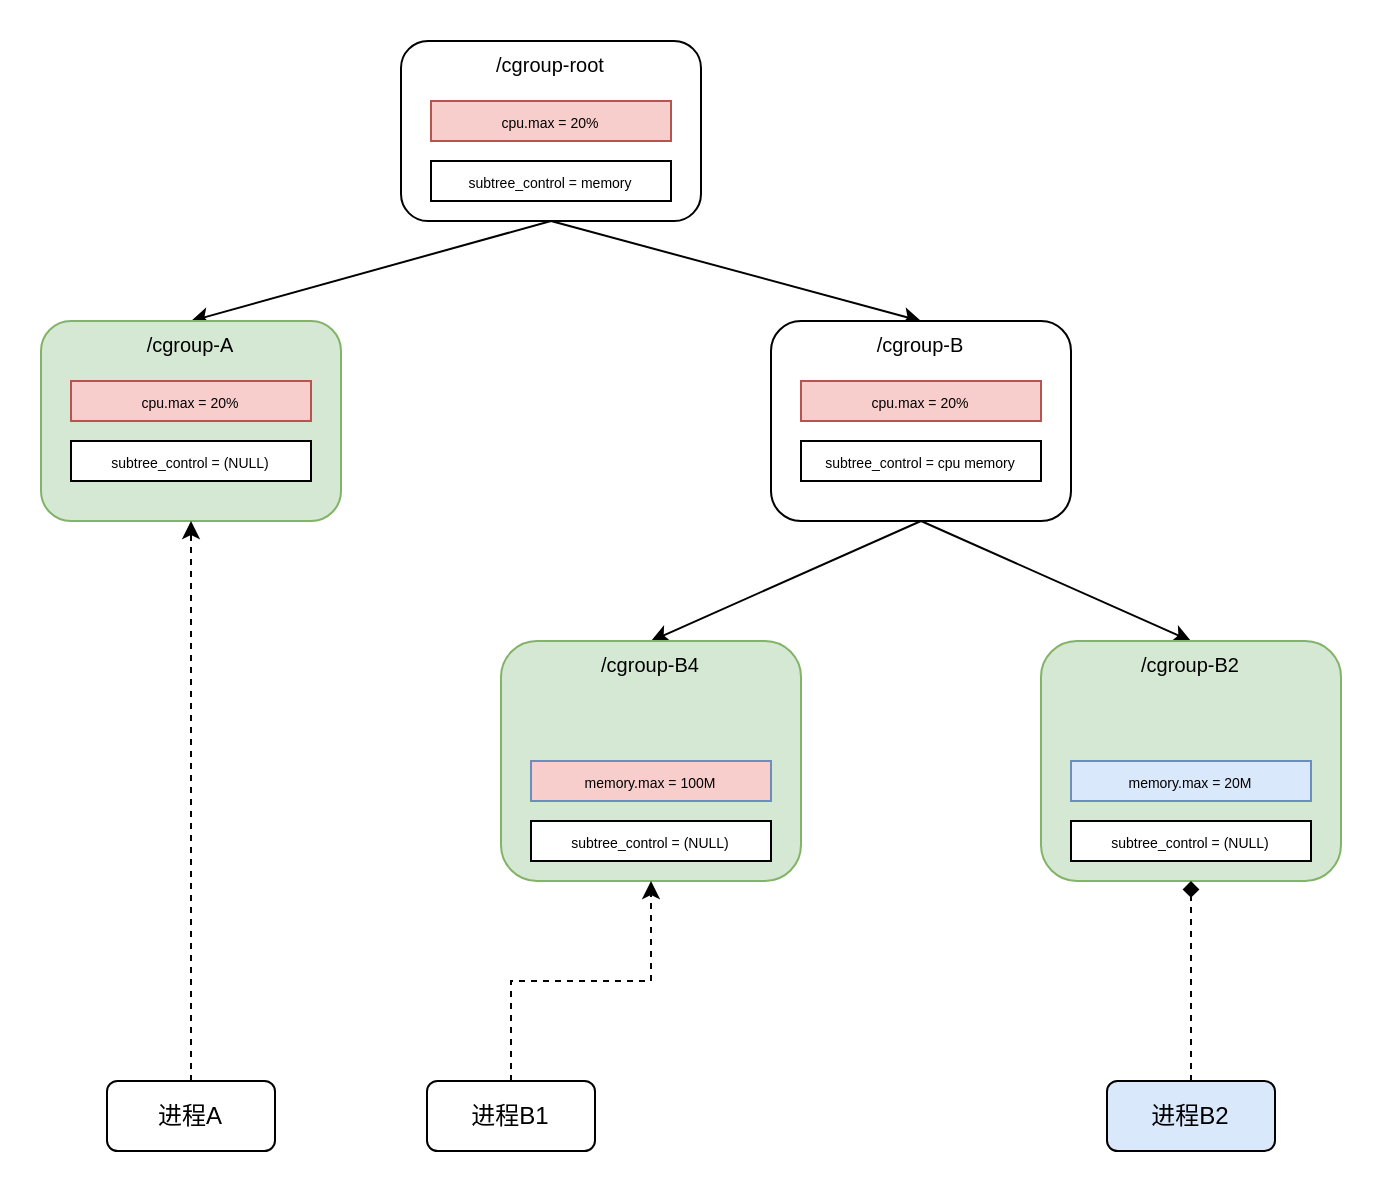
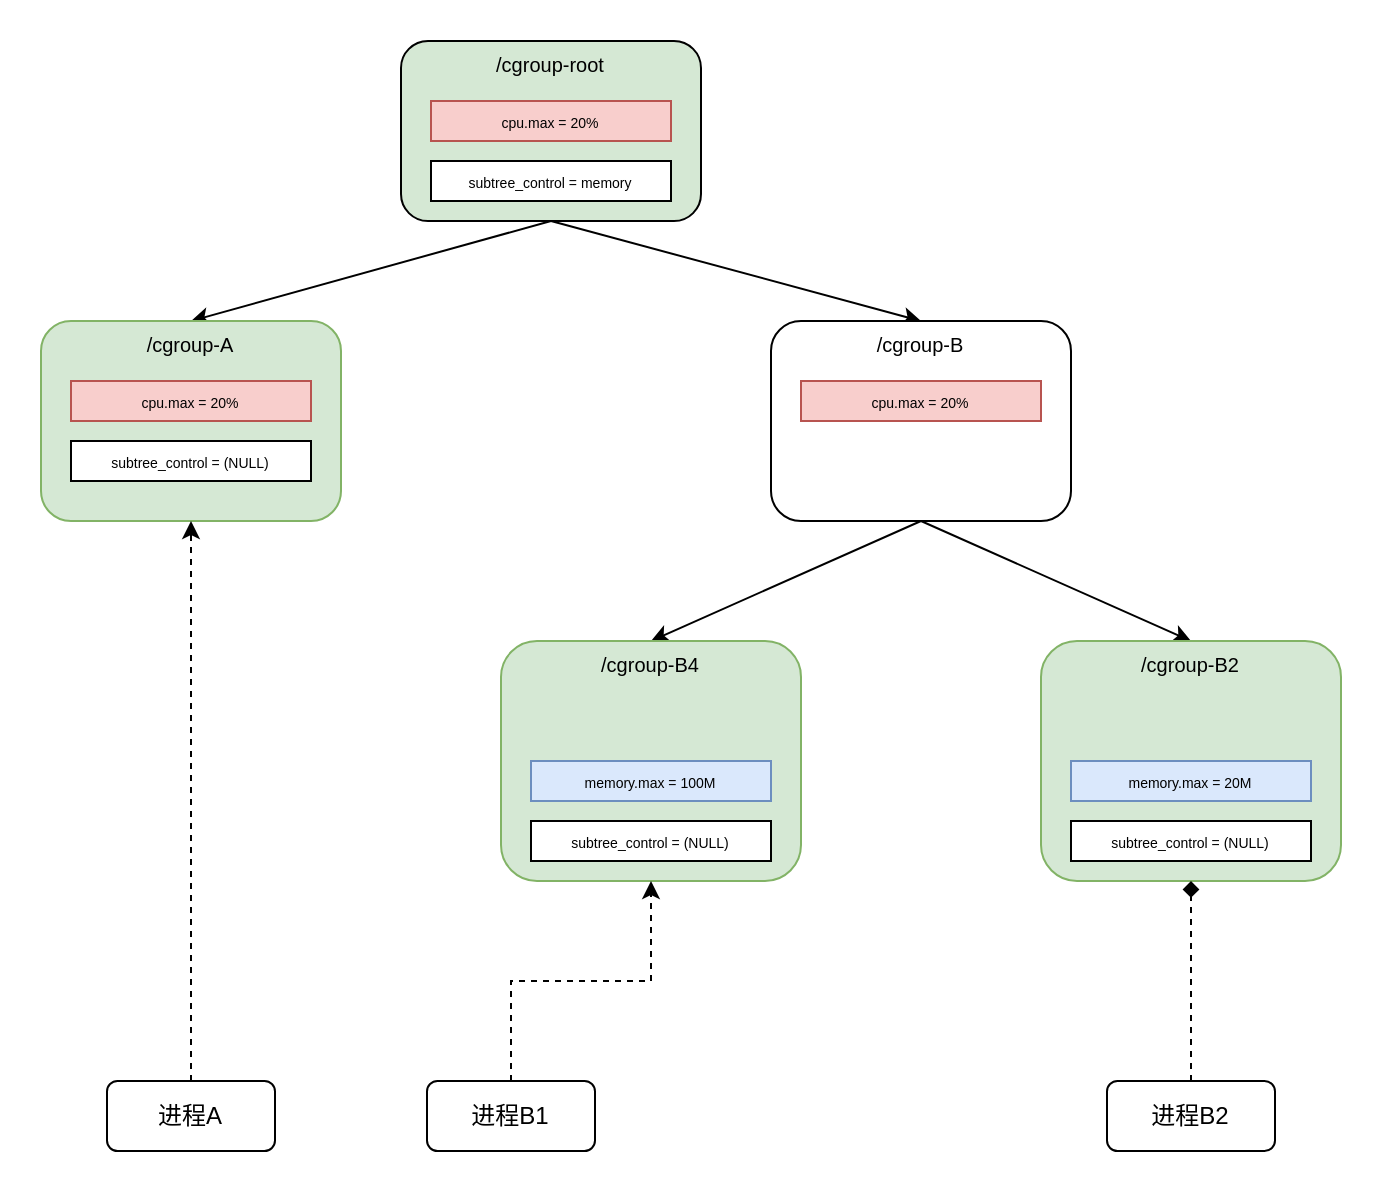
node "/cgroup-root": fillcolor #ffffff -> #d5e8d4
node "subtree_control = cpu memory": removed
node "memory.max = 100M": fillcolor #f8cecc -> #dae8fc
node "进程B2": fillcolor #dae8fc -> #ffffff
